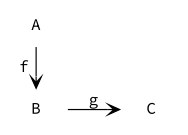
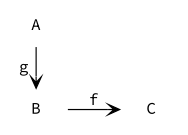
edge "A" -> "B": label "f" -> "g"
edge "B" -> "C": label "g" -> "f"
